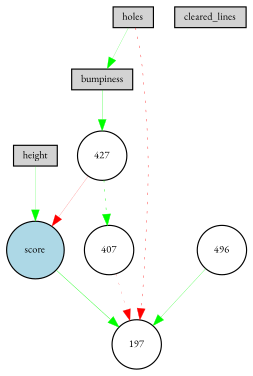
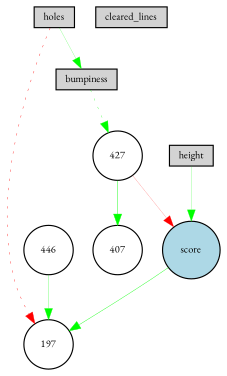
edge "bumpiness" -> "427": style solid -> dotted
edge "427" -> "407": style dotted -> solid
node "496": label "496" -> "446"
edge "407" -> "197": removed
